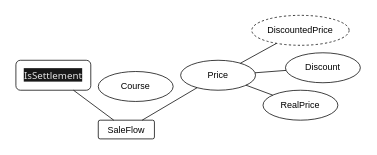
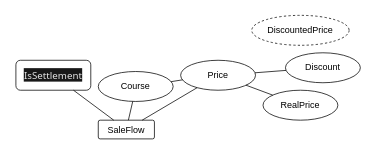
edge "DiscountedPrice" -- "Price": now "Course" -- "Price"
edge "Course" -- "SaleFlow": added
